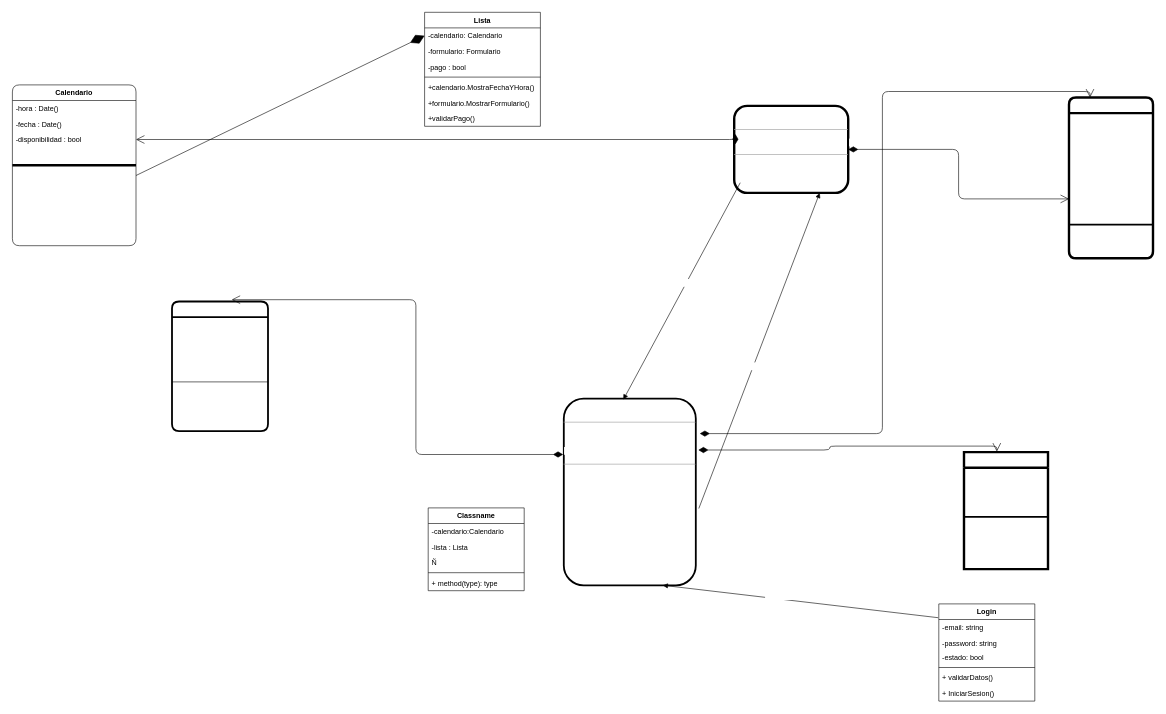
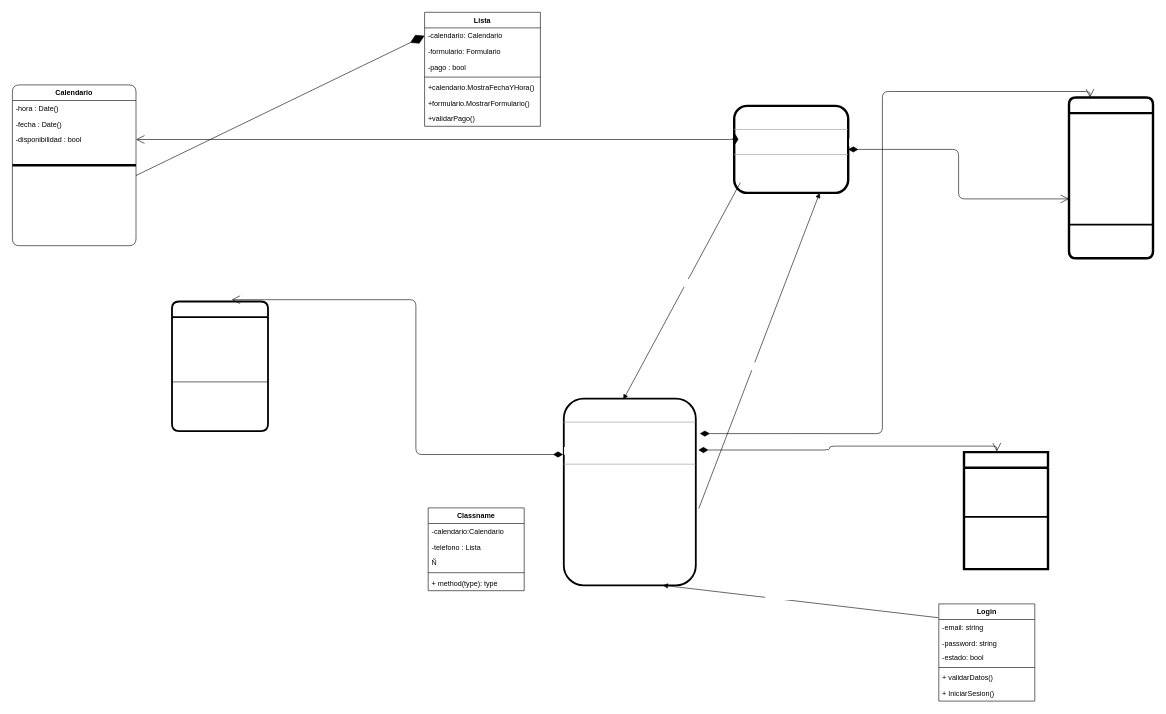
node "-lista : Lista": label "-lista : Lista" -> "-telefono : Lista"
